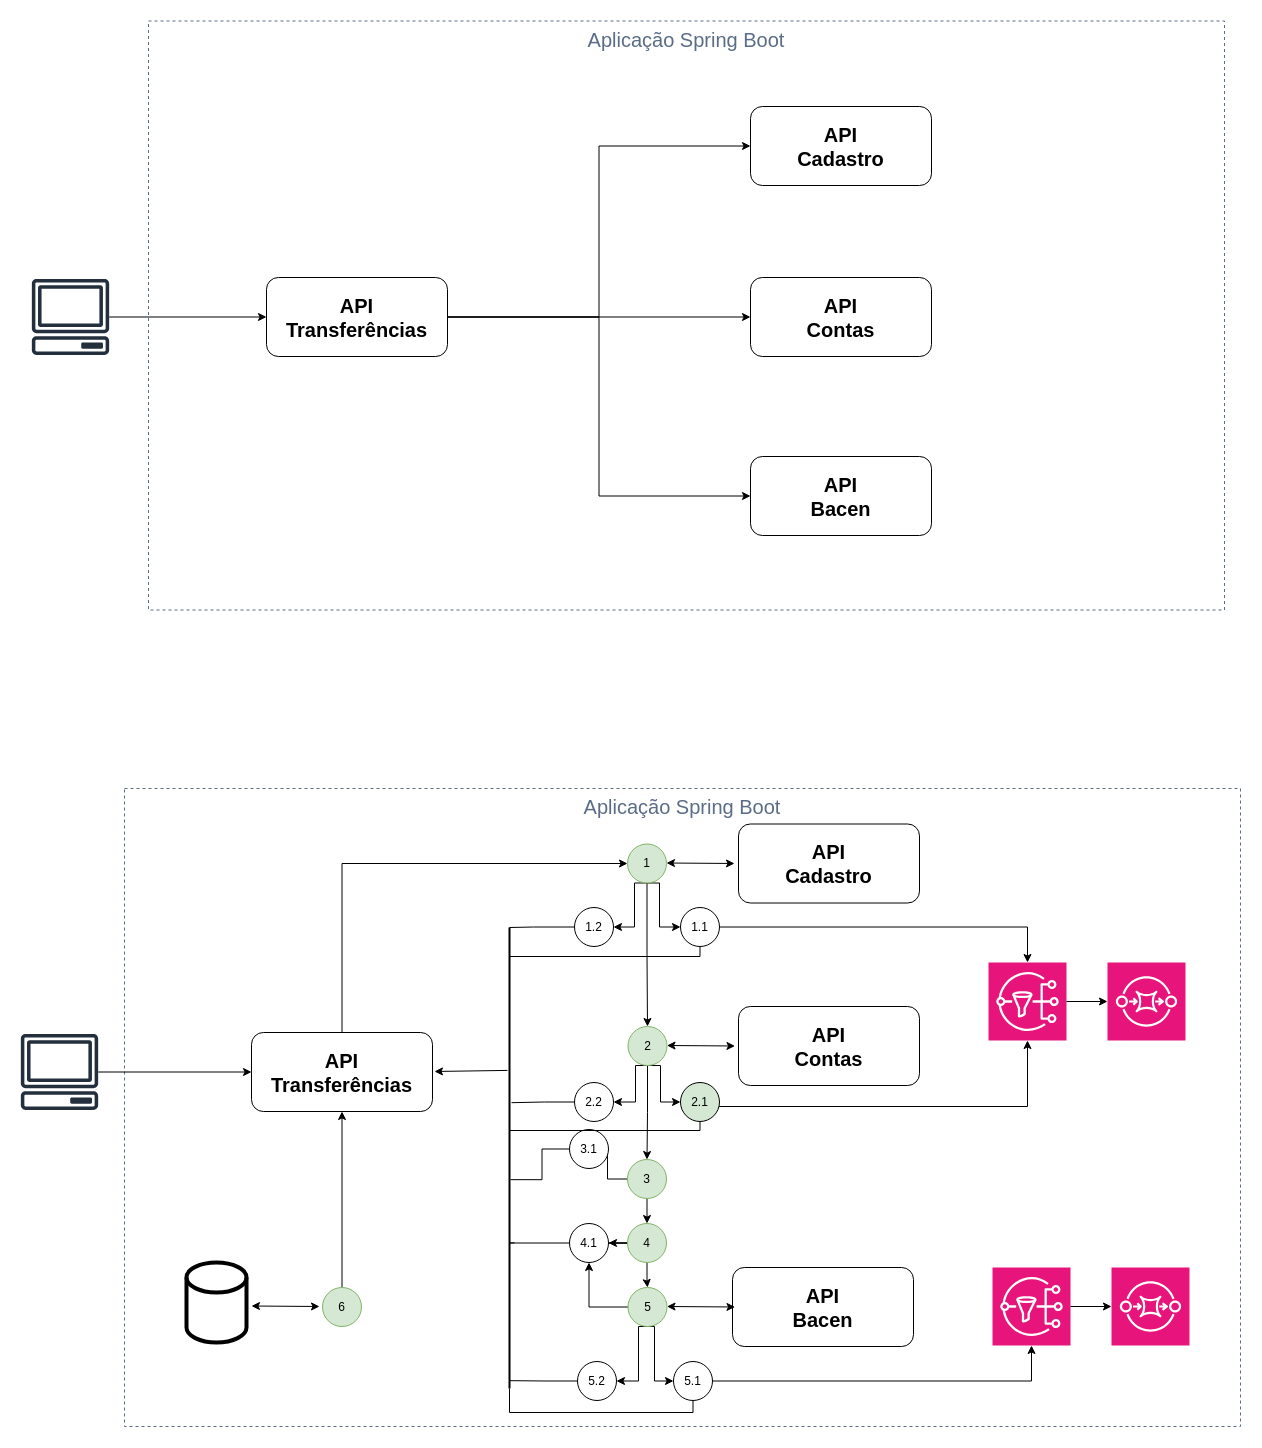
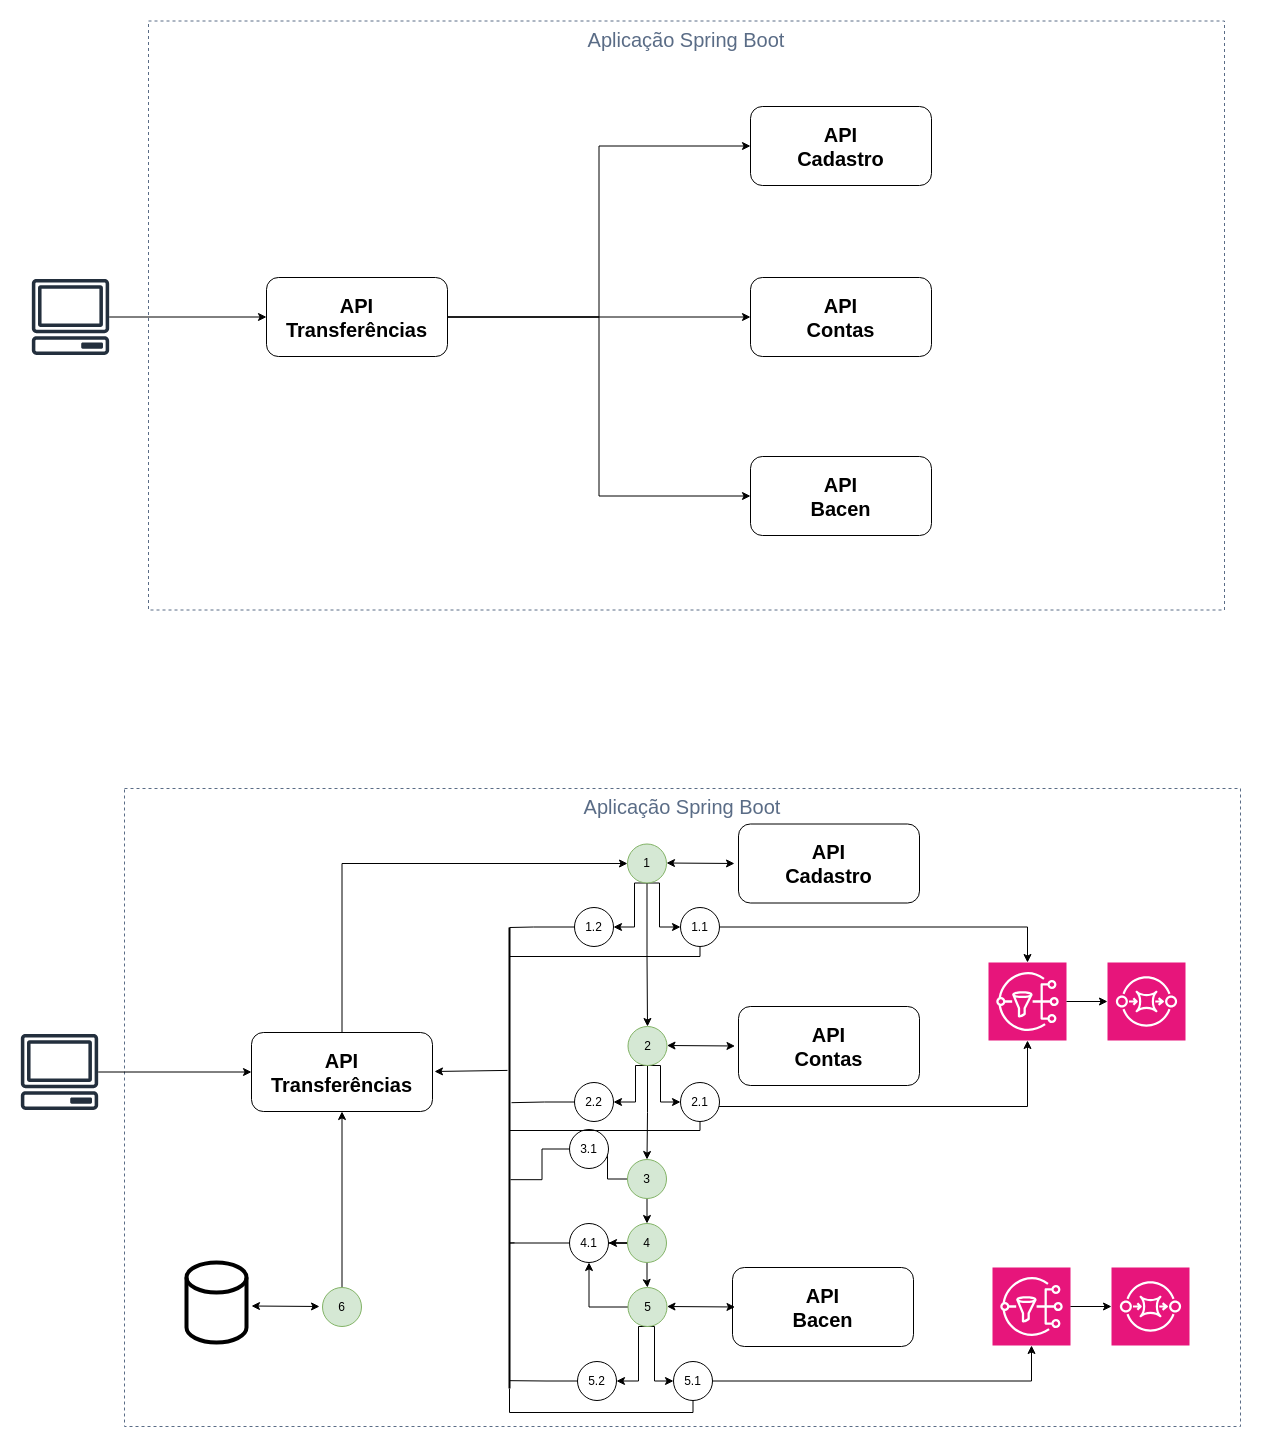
node "2.1": fillcolor #d5e8d4 -> #ffffff
